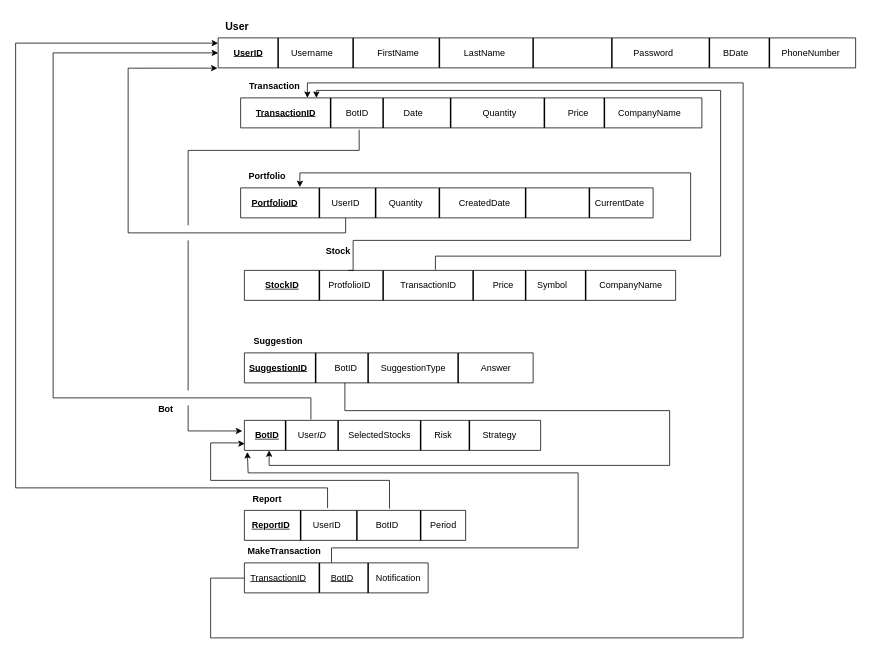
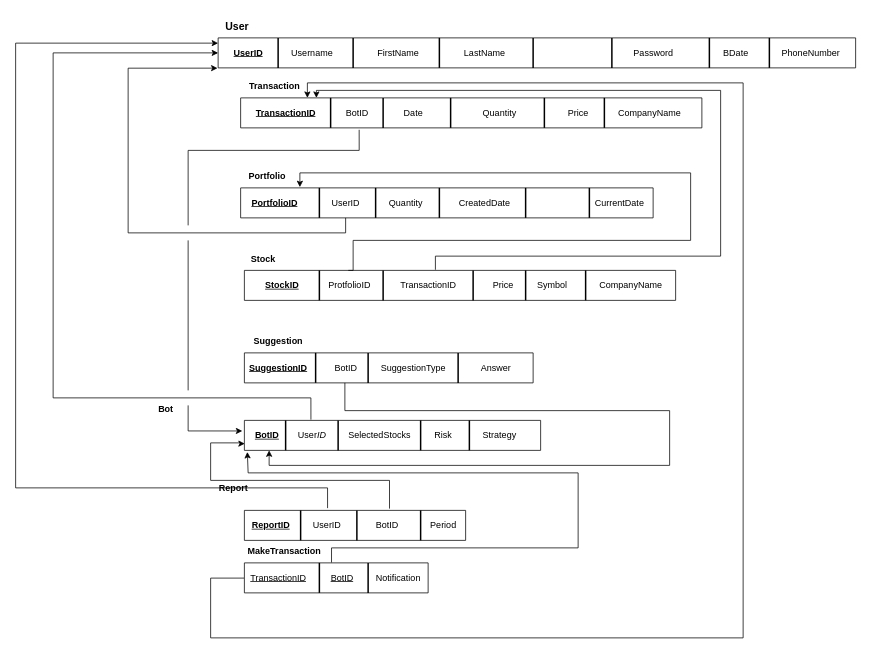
node "Stock": moved (338, 252) -> (263, 259)
node "Report": moved (267, 499) -> (233, 488)
